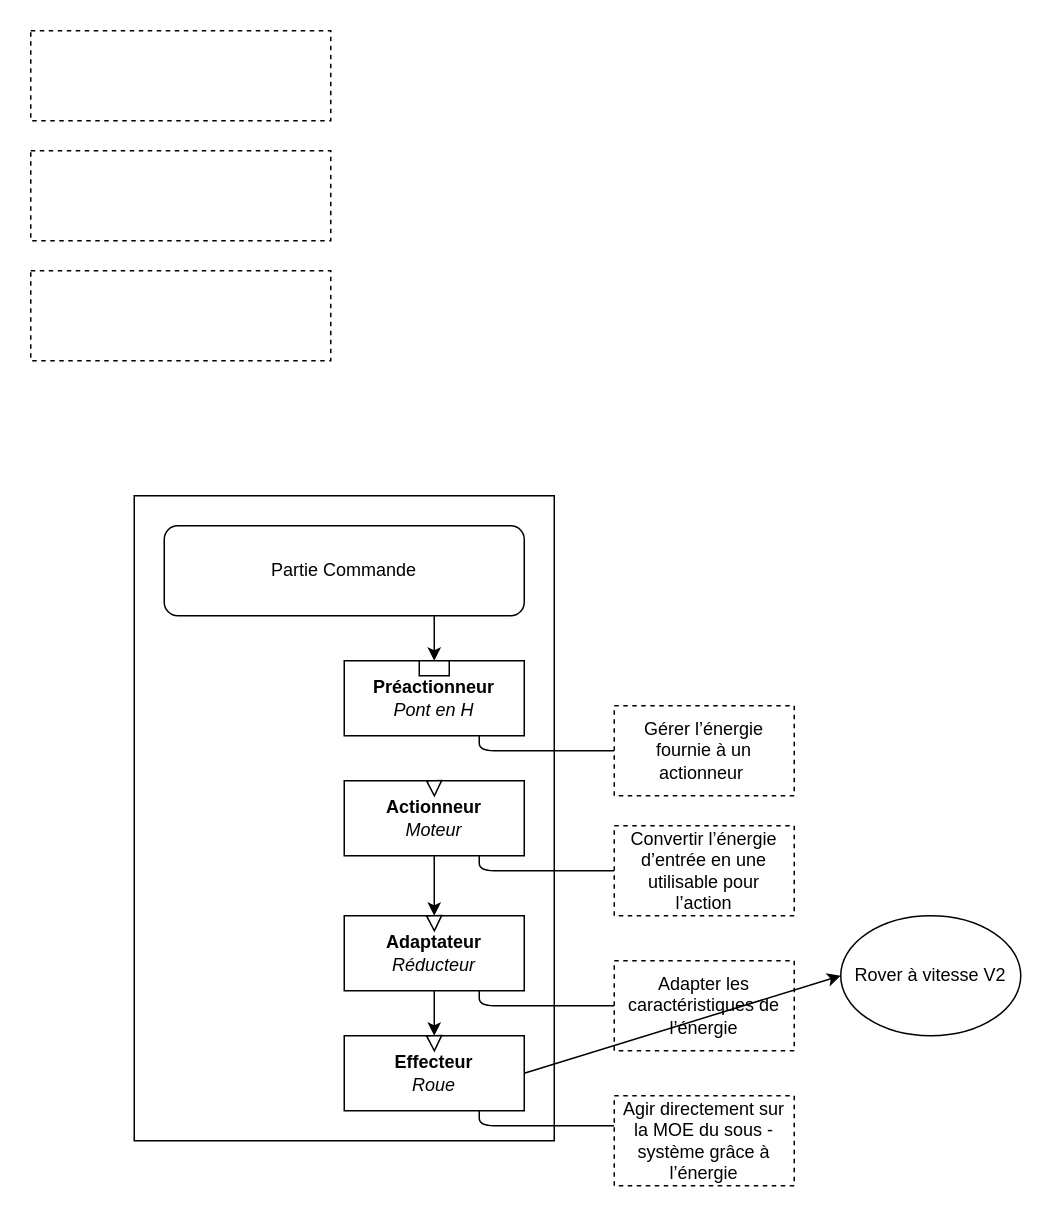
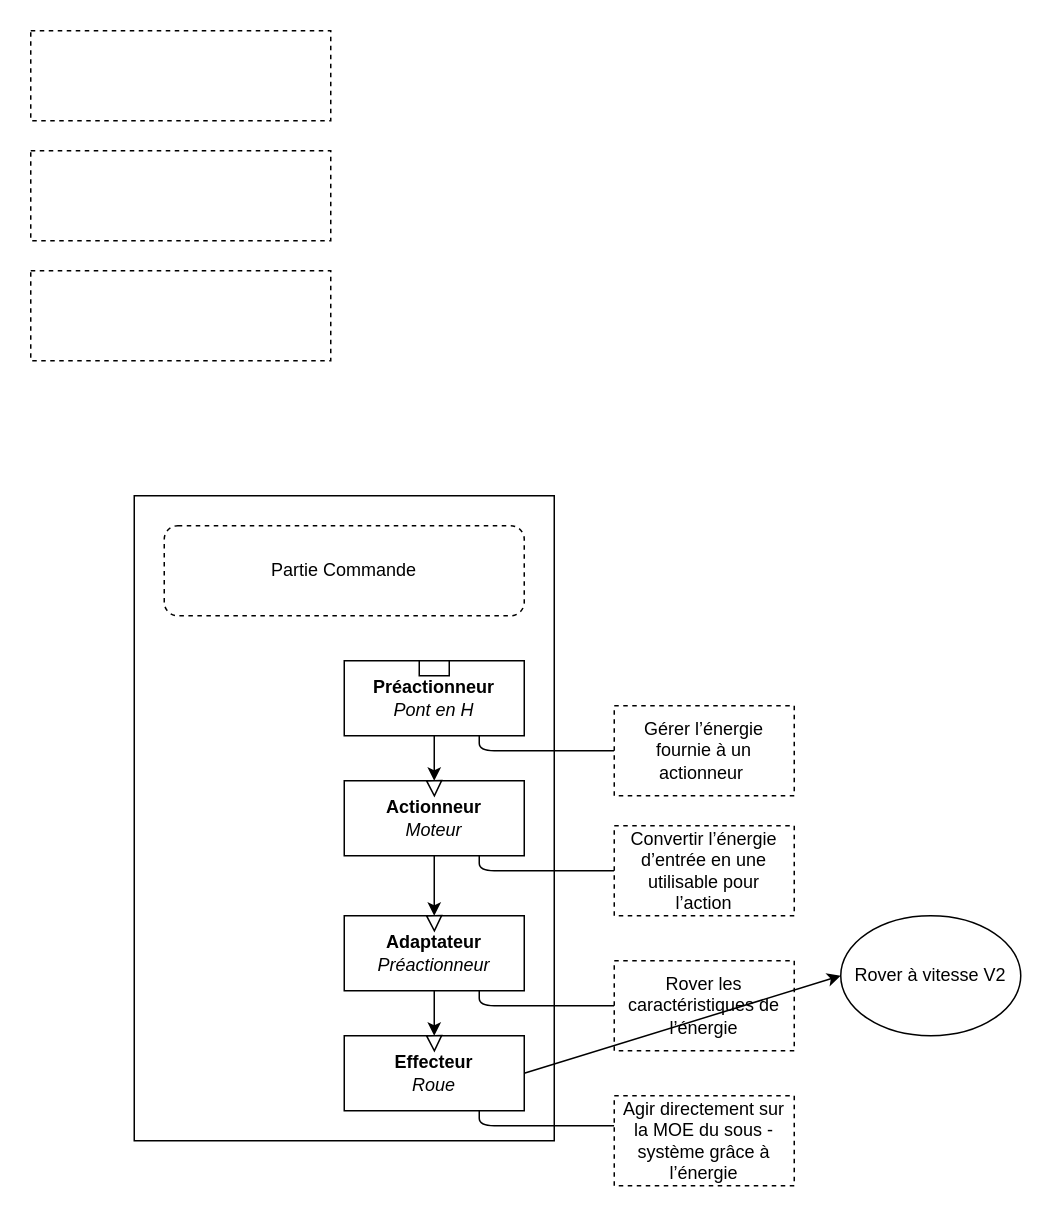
node "Partie Commande": style solid -> dashed
edge "Partie Commande" -> "Préactionneur Pont en H": removed
edge "Préactionneur Pont en H" -> "Actionneur Moteur": added
node "Adaptateur Réducteur": label "Adaptateur Réducteur" -> "Adaptateur Préactionneur"
node "Adapter les caractéristiques de l’énergie": label "Adapter les caractéristiques de l’énergie" -> "Rover les caractéristiques de l’énergie"
